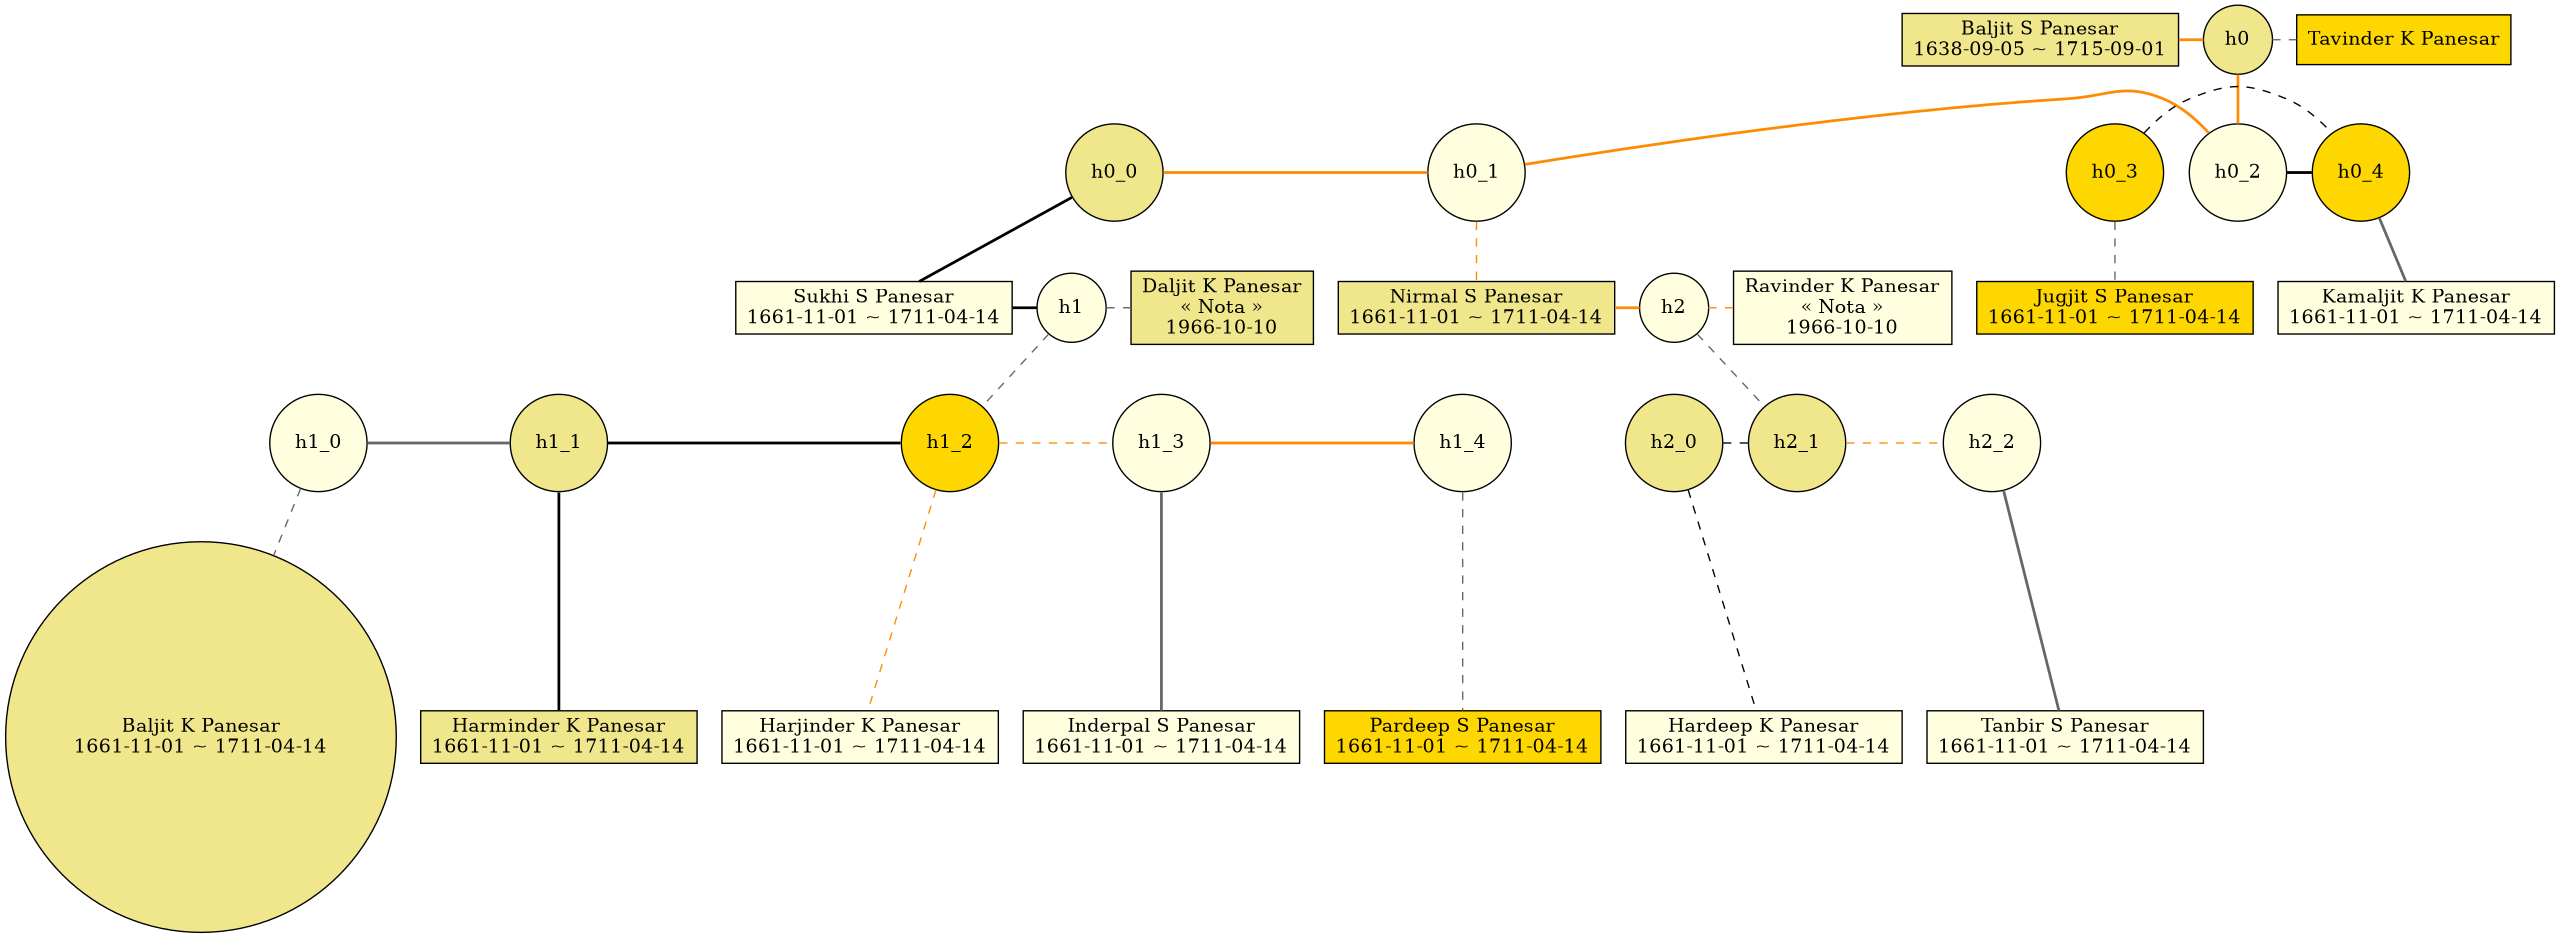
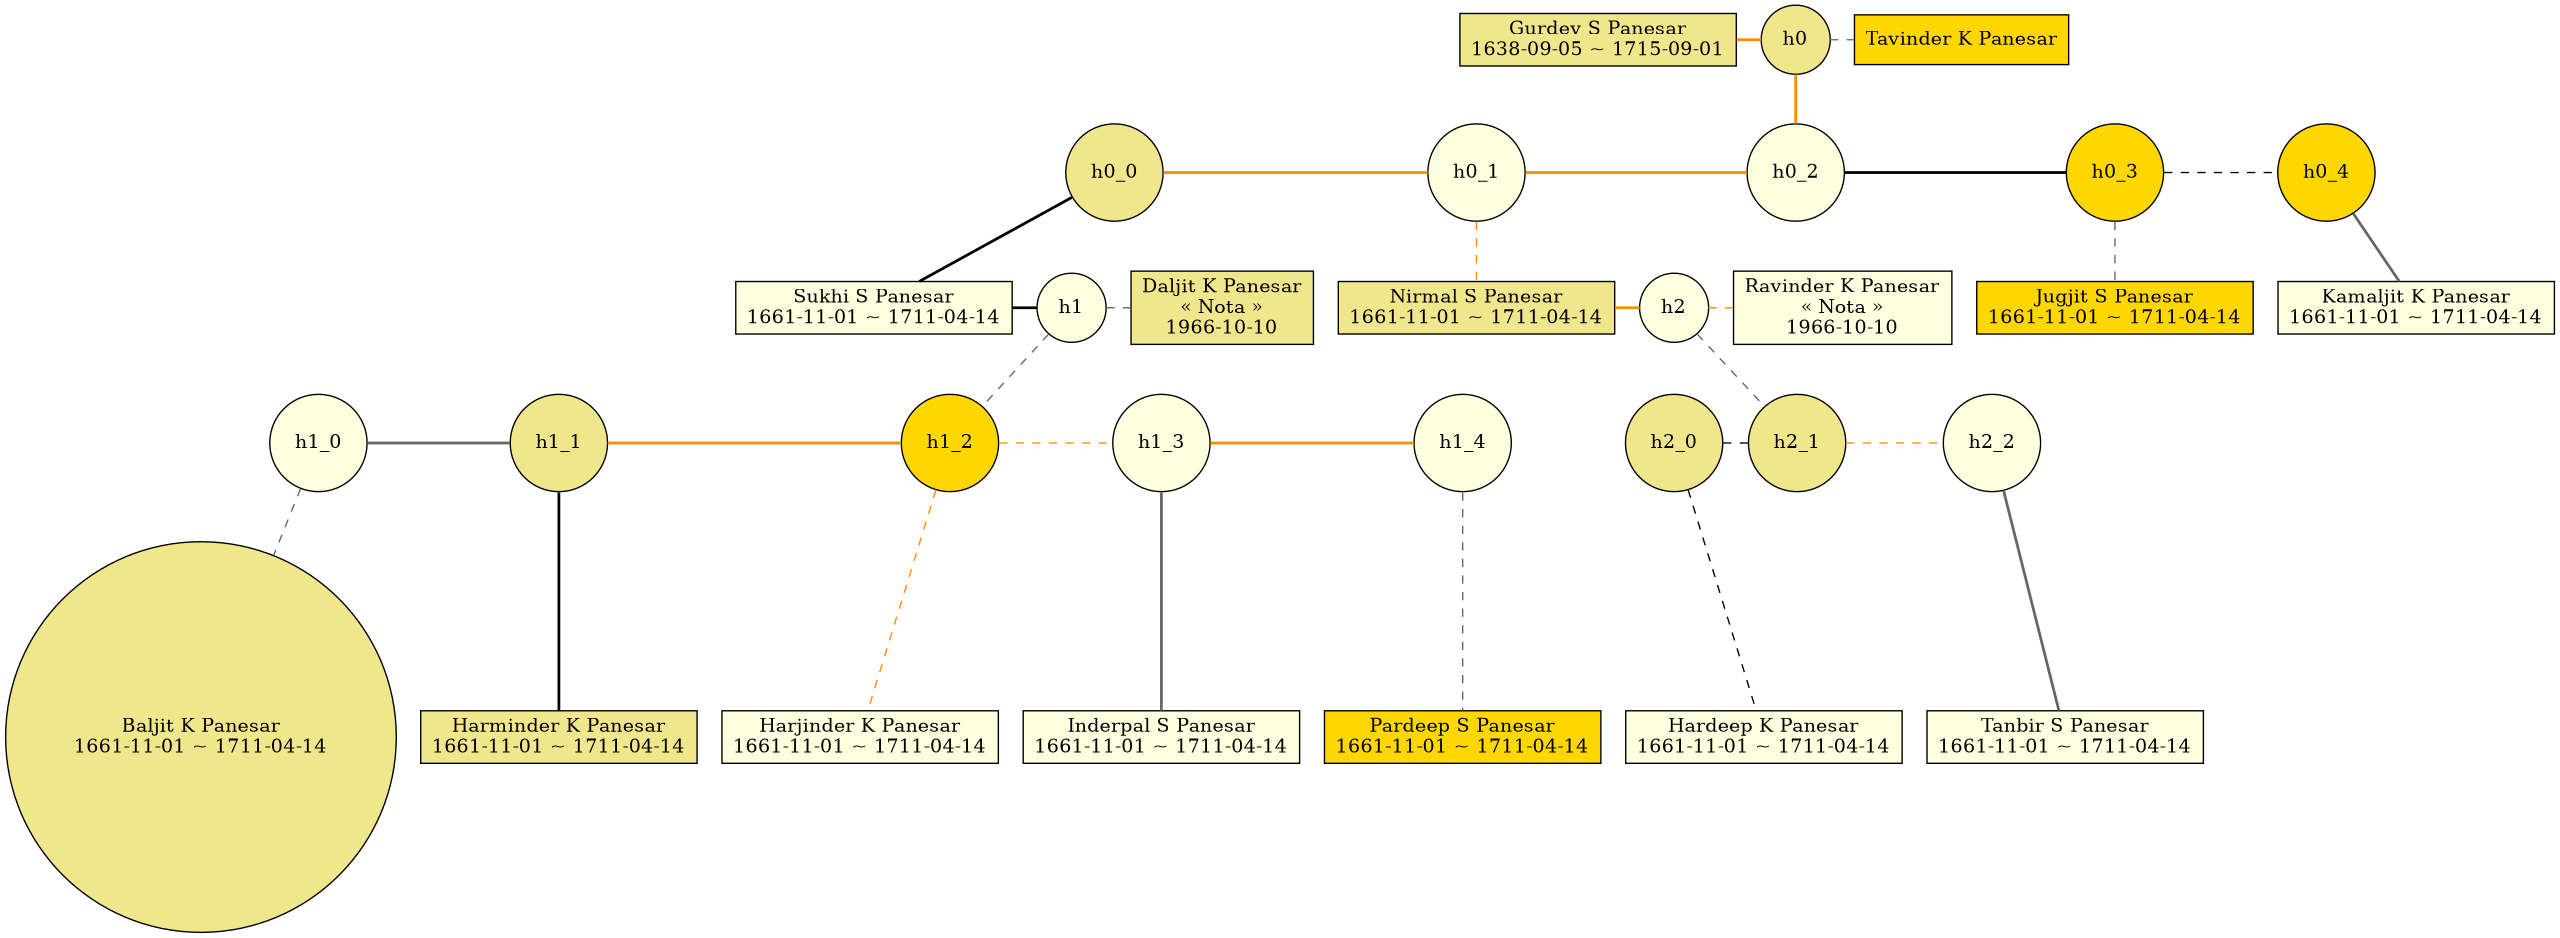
node "Baljit S Panesar 1638-09-05 ~ 1715-09-01": label "Baljit S Panesar 1638-09-05 ~ 1715-09-01" -> "Gurdev S Panesar 1638-09-05 ~ 1715-09-01"
edge "h0_2" -- "h0_4": now "h0_2" -- "h0_3"
edge "h1_1" -- "h1_2": color black -> darkorange
